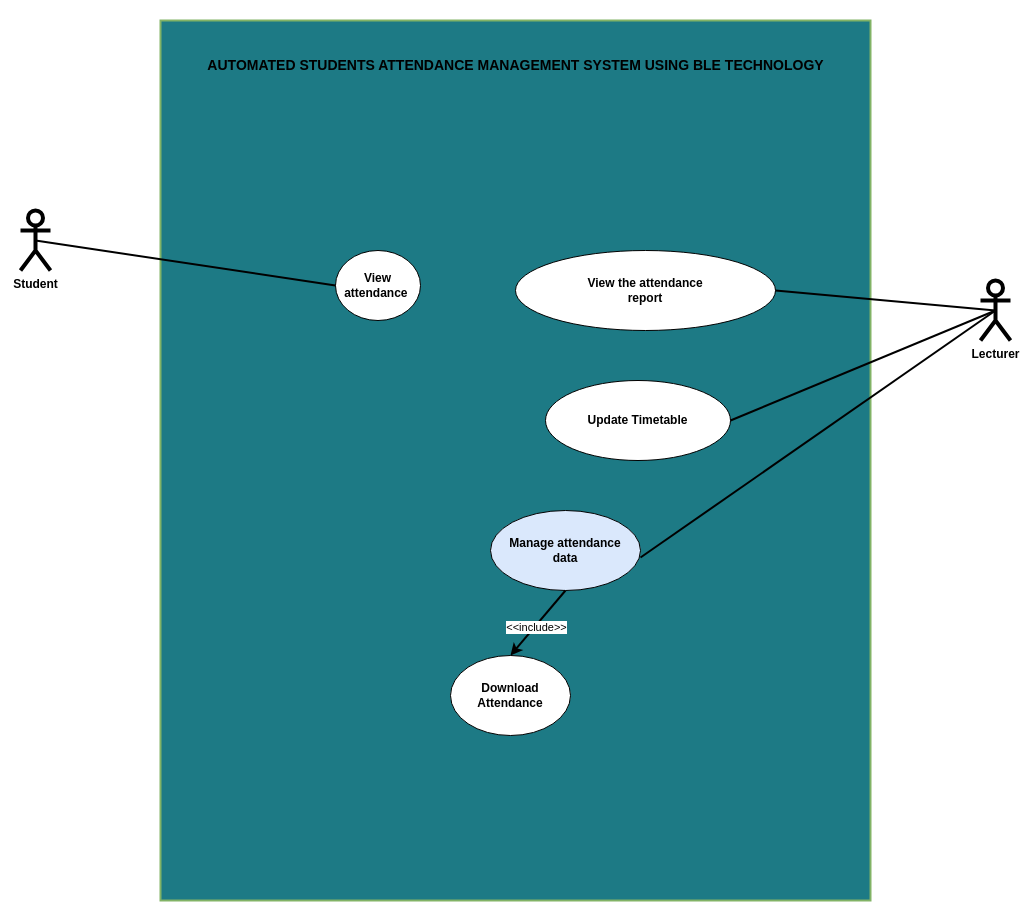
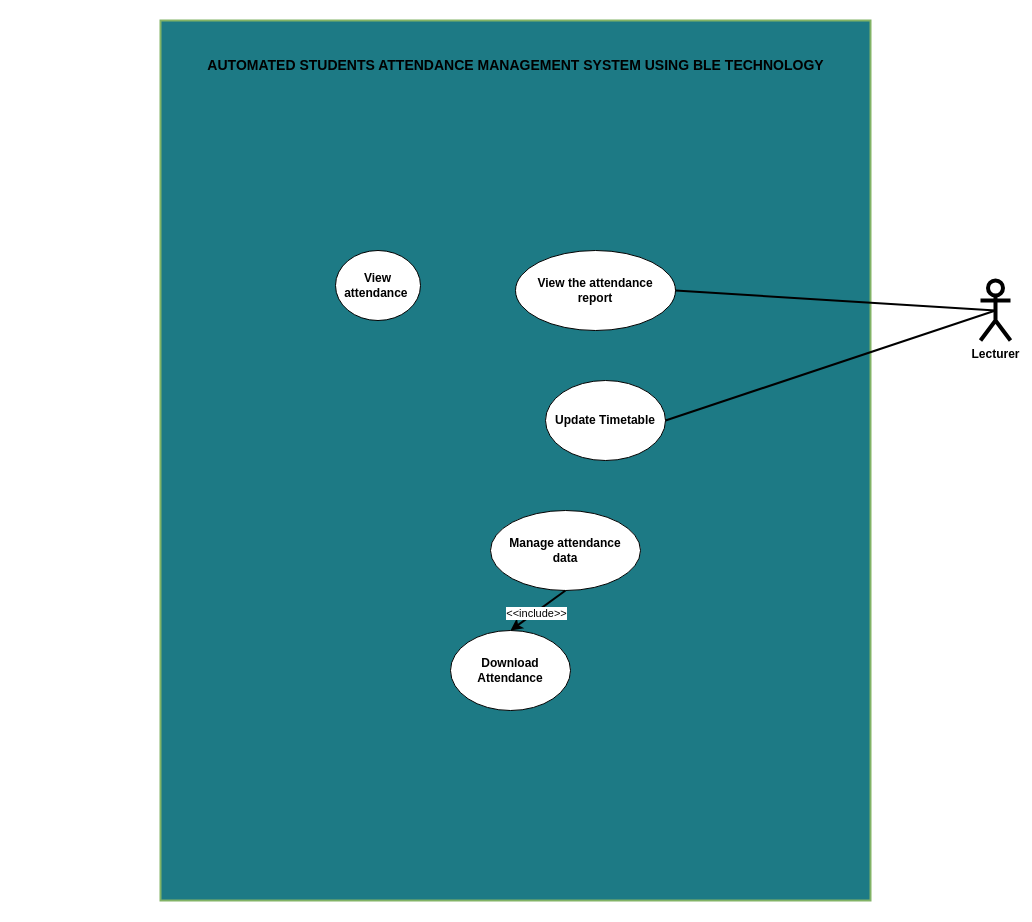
node "Student": removed
edge "Student" -- "View attendance": removed
node "View the attendance report": size 260x80 -> 160x80
node "Update Timetable": size 185x80 -> 120x80
edge "Lecturer" -- "Manage attendance data": removed
node "Manage attendance data": fillcolor #dae8fc -> #ffffff
node "Download Attendance": moved (511, 696) -> (511, 671)
